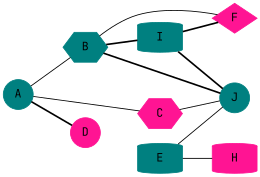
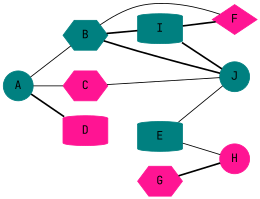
node "D": shape circle -> cylinder
node "H": shape cylinder -> circle
node "G": added
